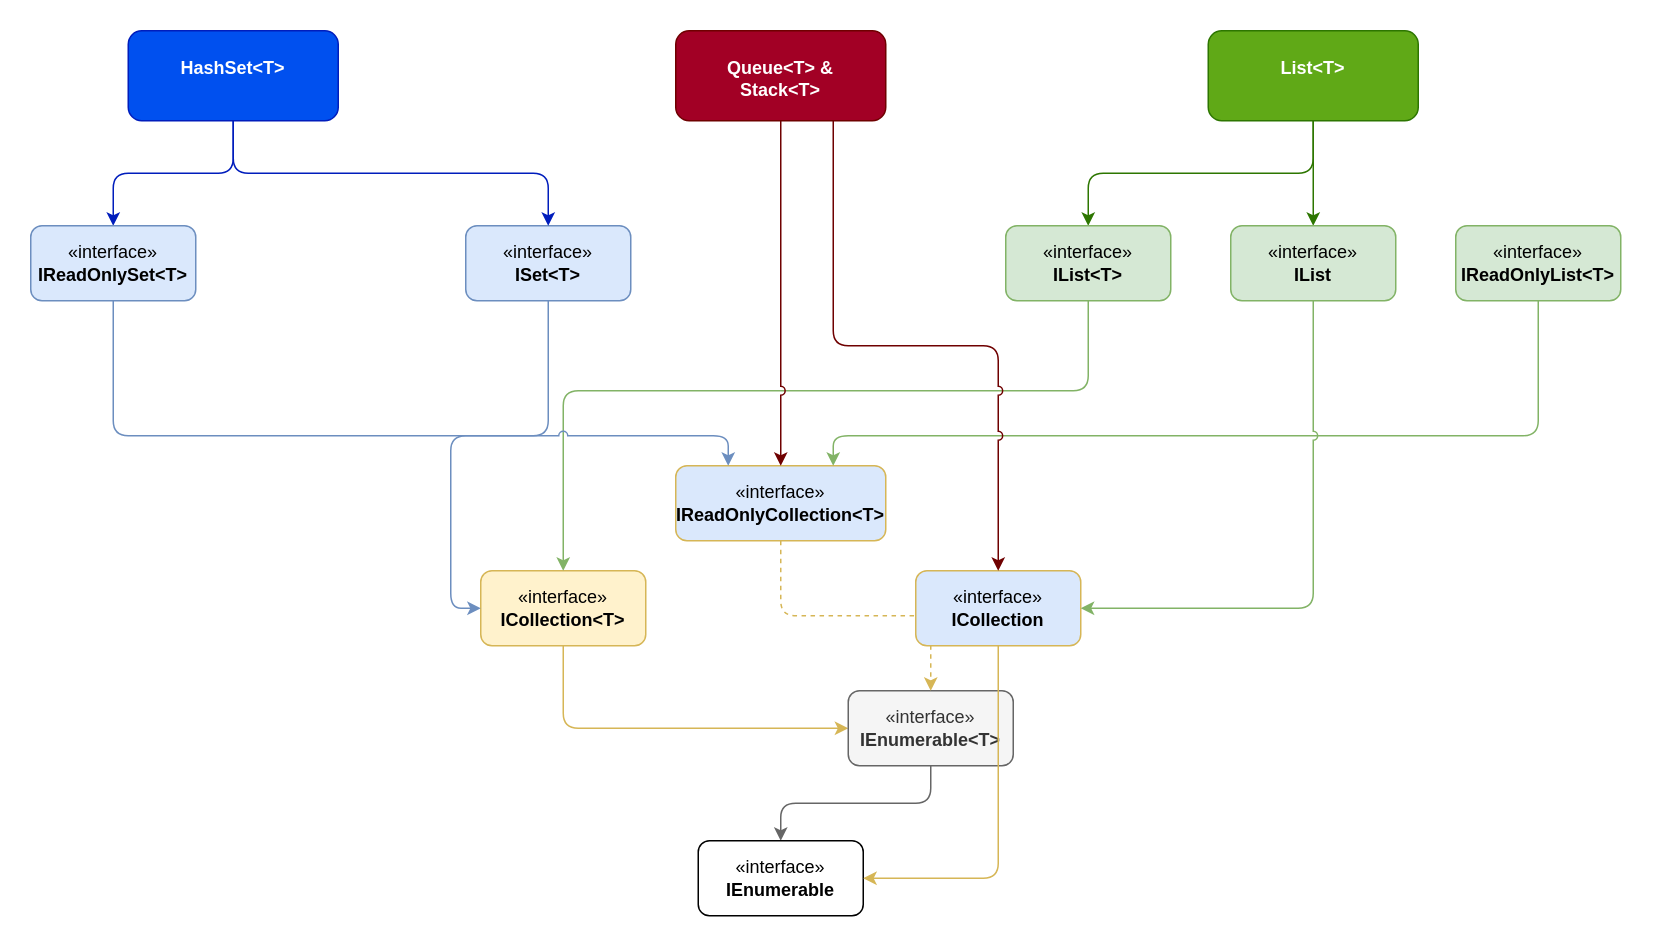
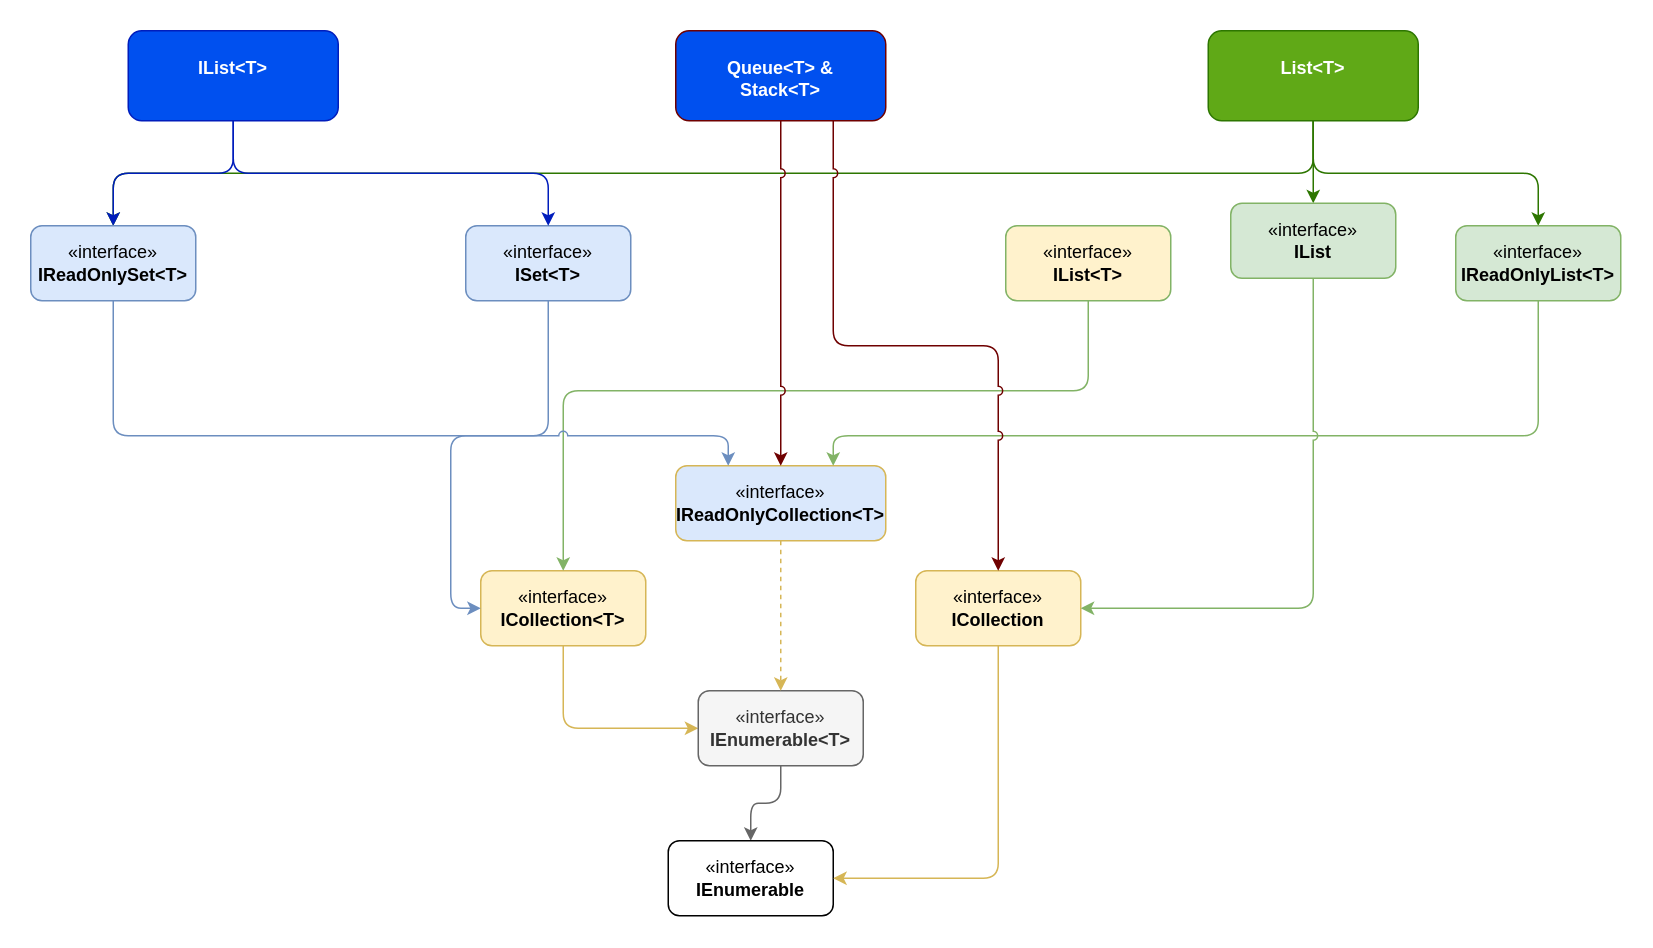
node "HashSet<T>": label "HashSet<T>" -> "IList<T>"
node "Queue<T> & Stack<T>": fillcolor #a20025 -> #0050ef
edge "List<T>" -> "«interface» IReadOnlyList<T>": added
edge "List<T>" -> "«interface» IList<T>": now "List<T>" -> "«interface» IReadOnlySet<T>"
node "«interface» IList<T>": fillcolor #d5e8d4 -> #fff2cc
node "«interface» IList": moved (1313, 263) -> (1313, 241)
node "«interface» ICollection": fillcolor #dae8fc -> #fff2cc
node "«interface» IEnumerable<T>": moved (931, 728) -> (781, 728)
node "«interface» IEnumerable": moved (781, 878) -> (751, 878)
